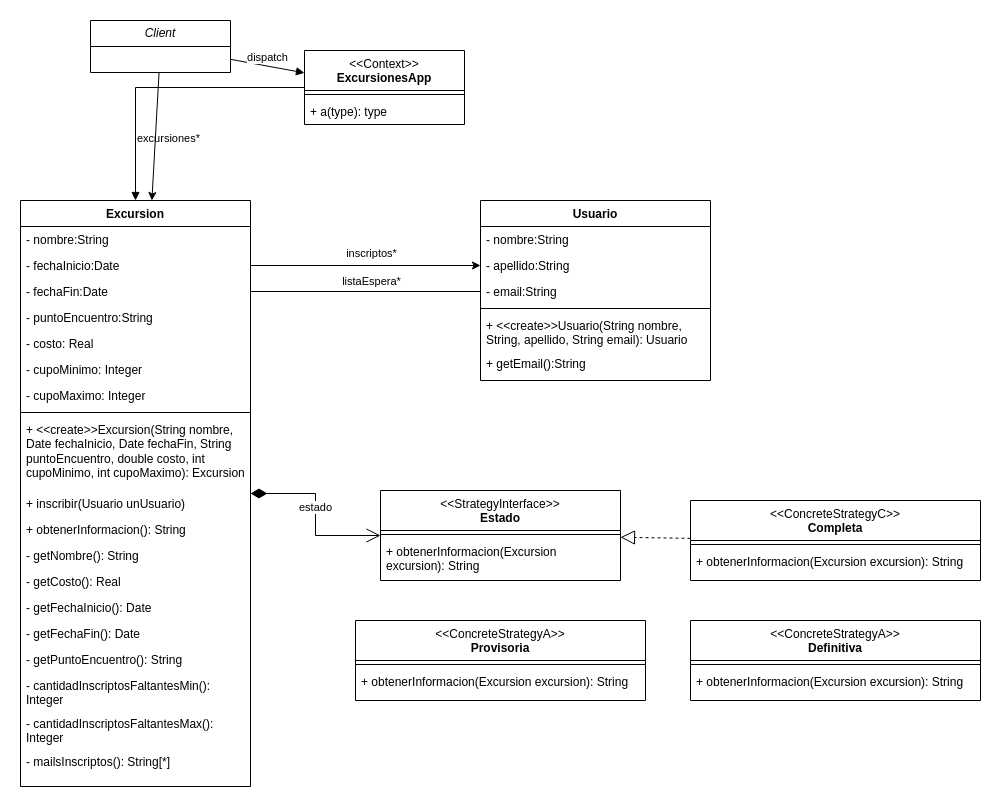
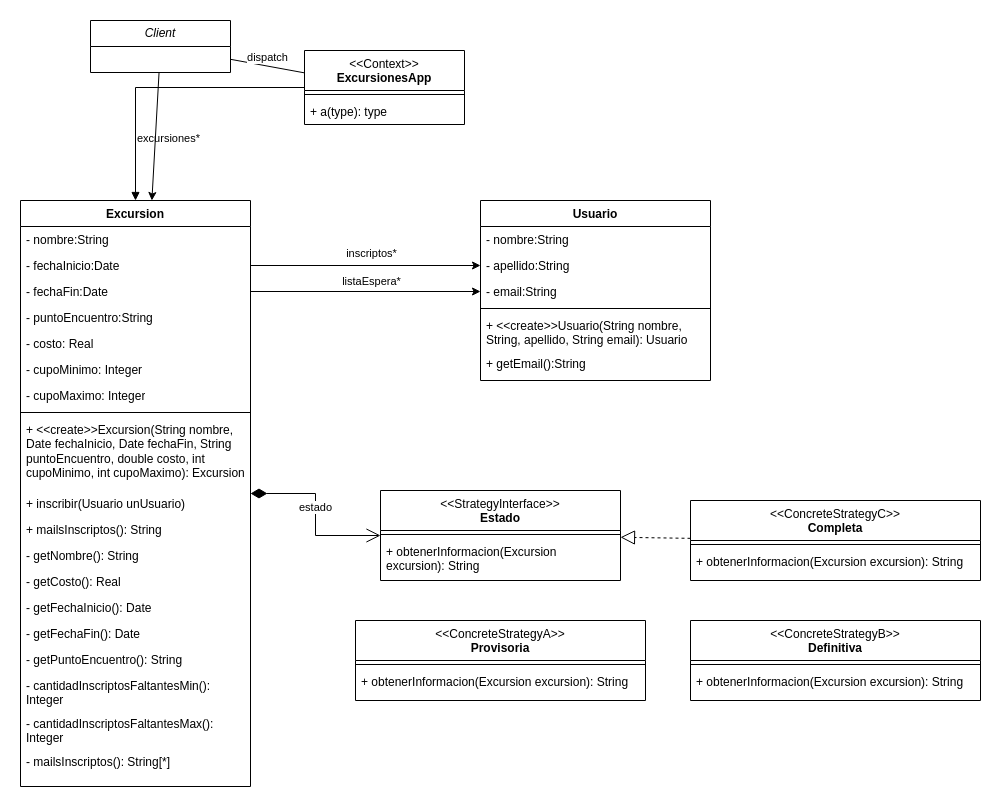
edge "Client" -> "<<Context>> ExcursionesApp": arrowhead block -> none
edge "- fechaFin:Date" -- "- email:String": arrowhead none -> classic
node "+ obtenerInformacion(): String": label "+ obtenerInformacion(): String" -> "+ mailsInscriptos(): String"
node "<<ConcreteStrategyA>> Definitiva": label "<<ConcreteStrategyA>> Definitiva" -> "<<ConcreteStrategyB>> Definitiva"
